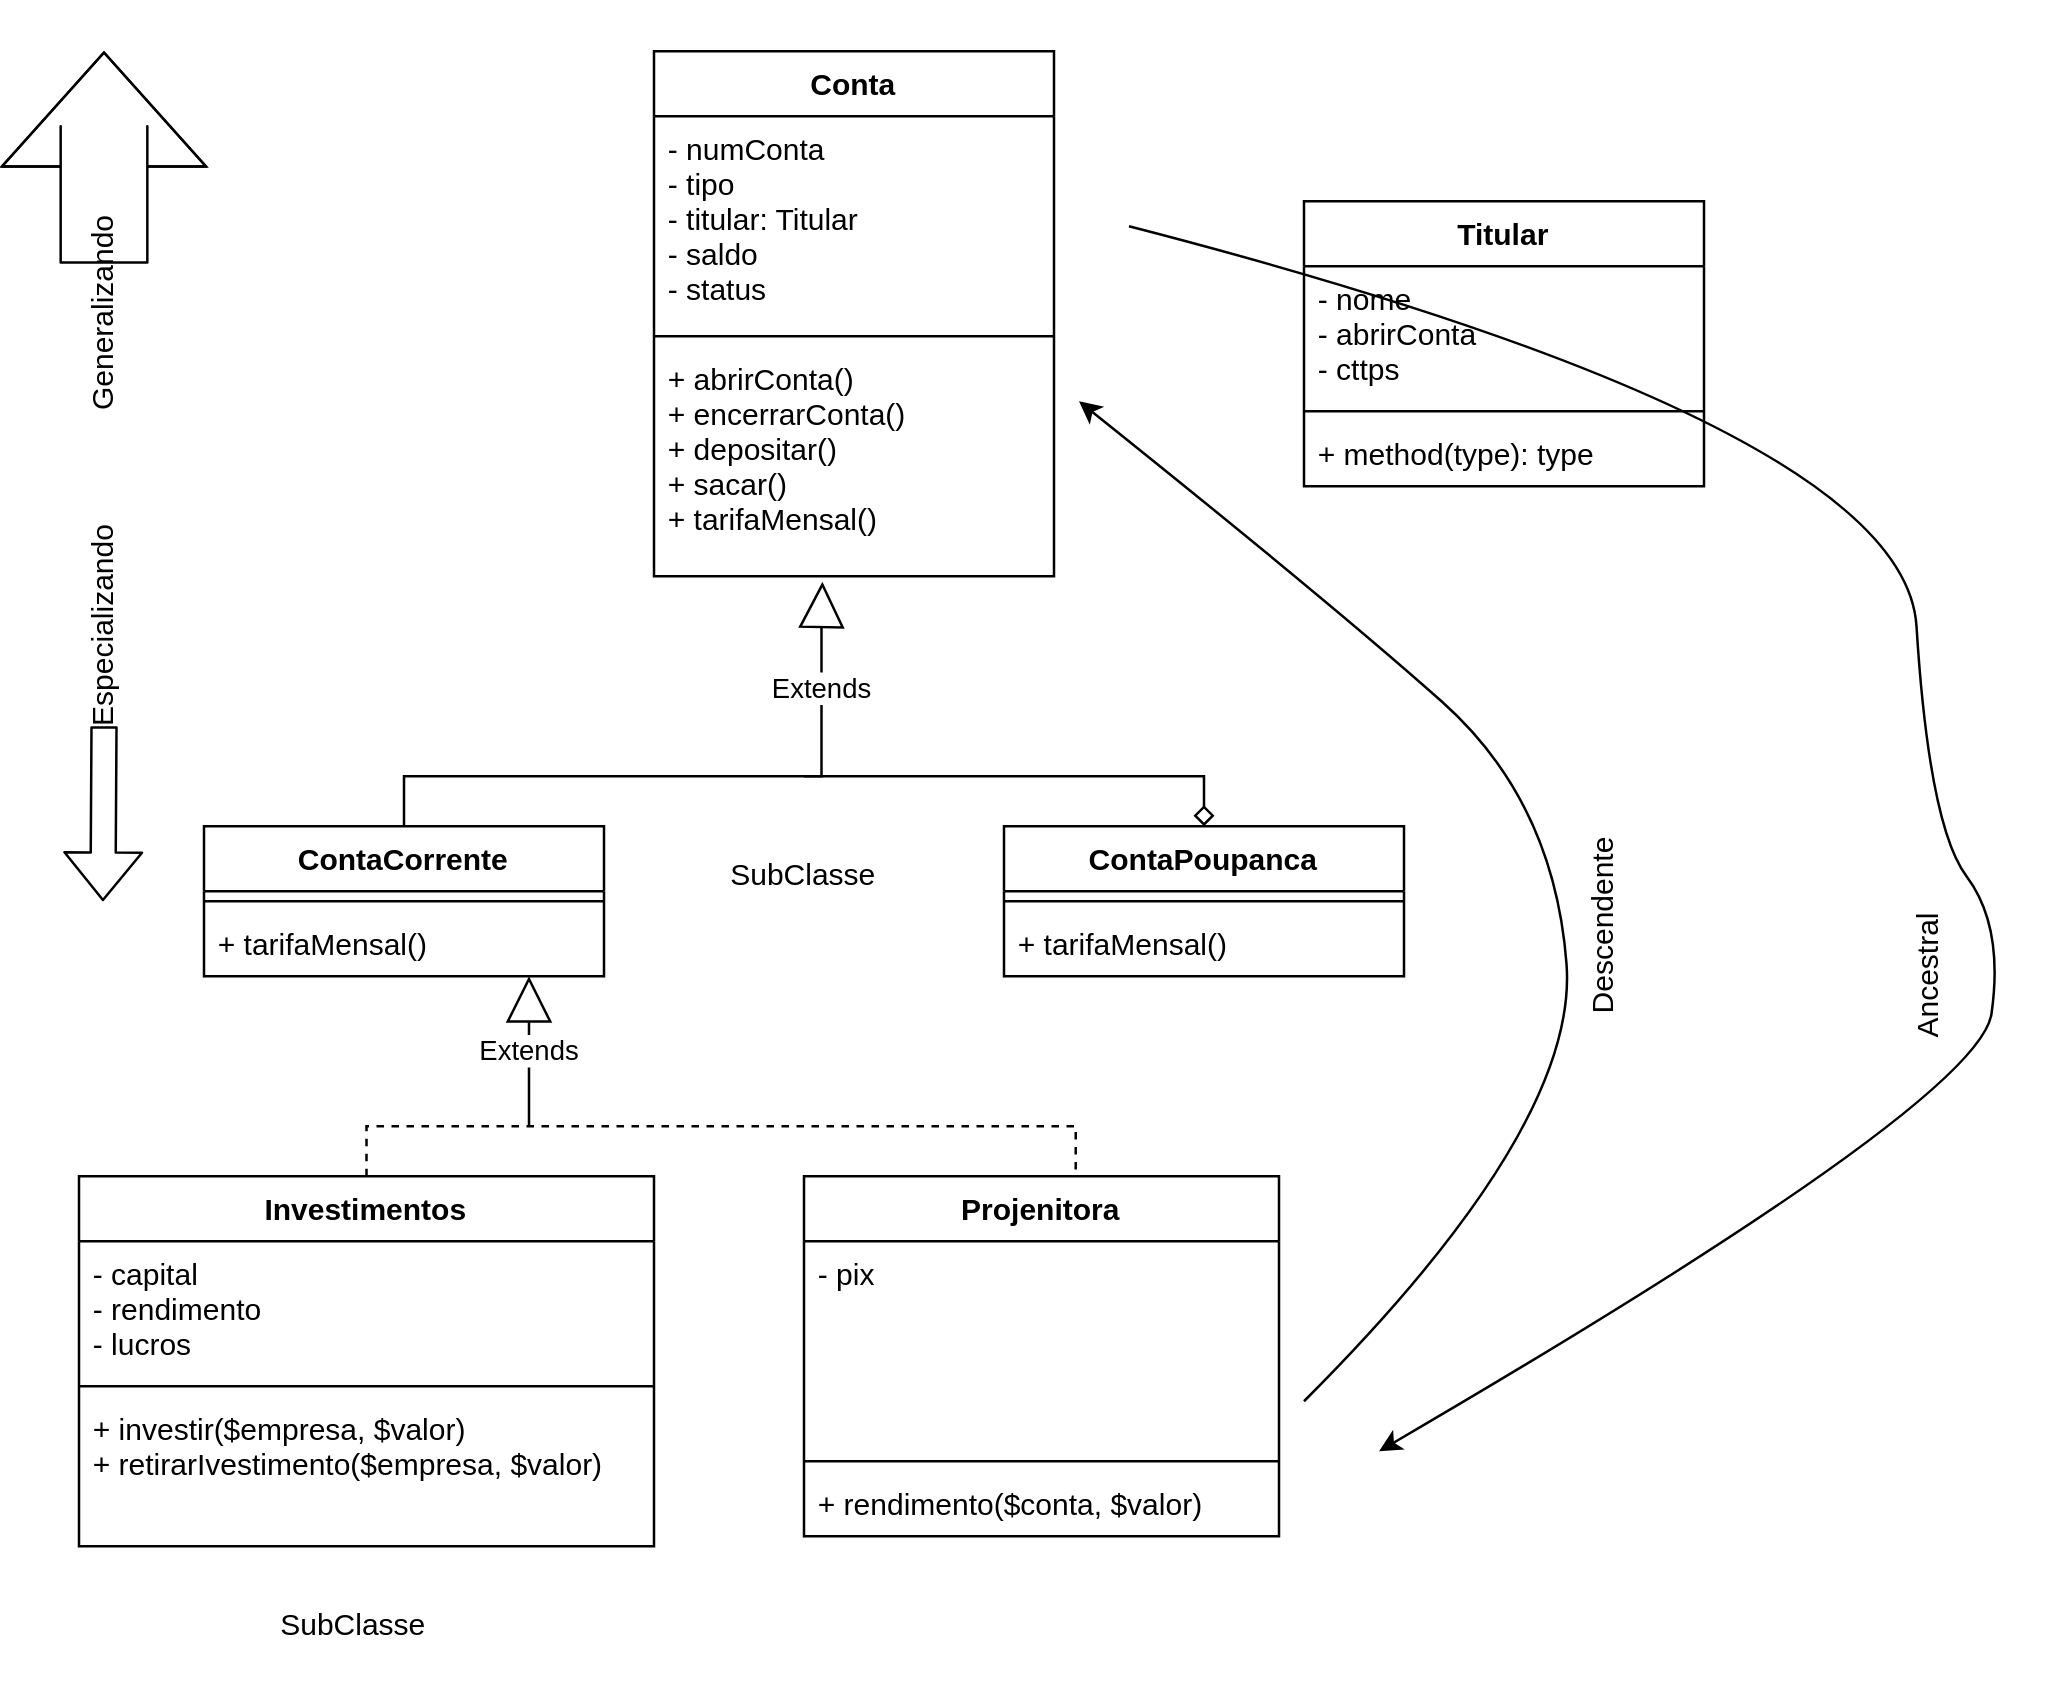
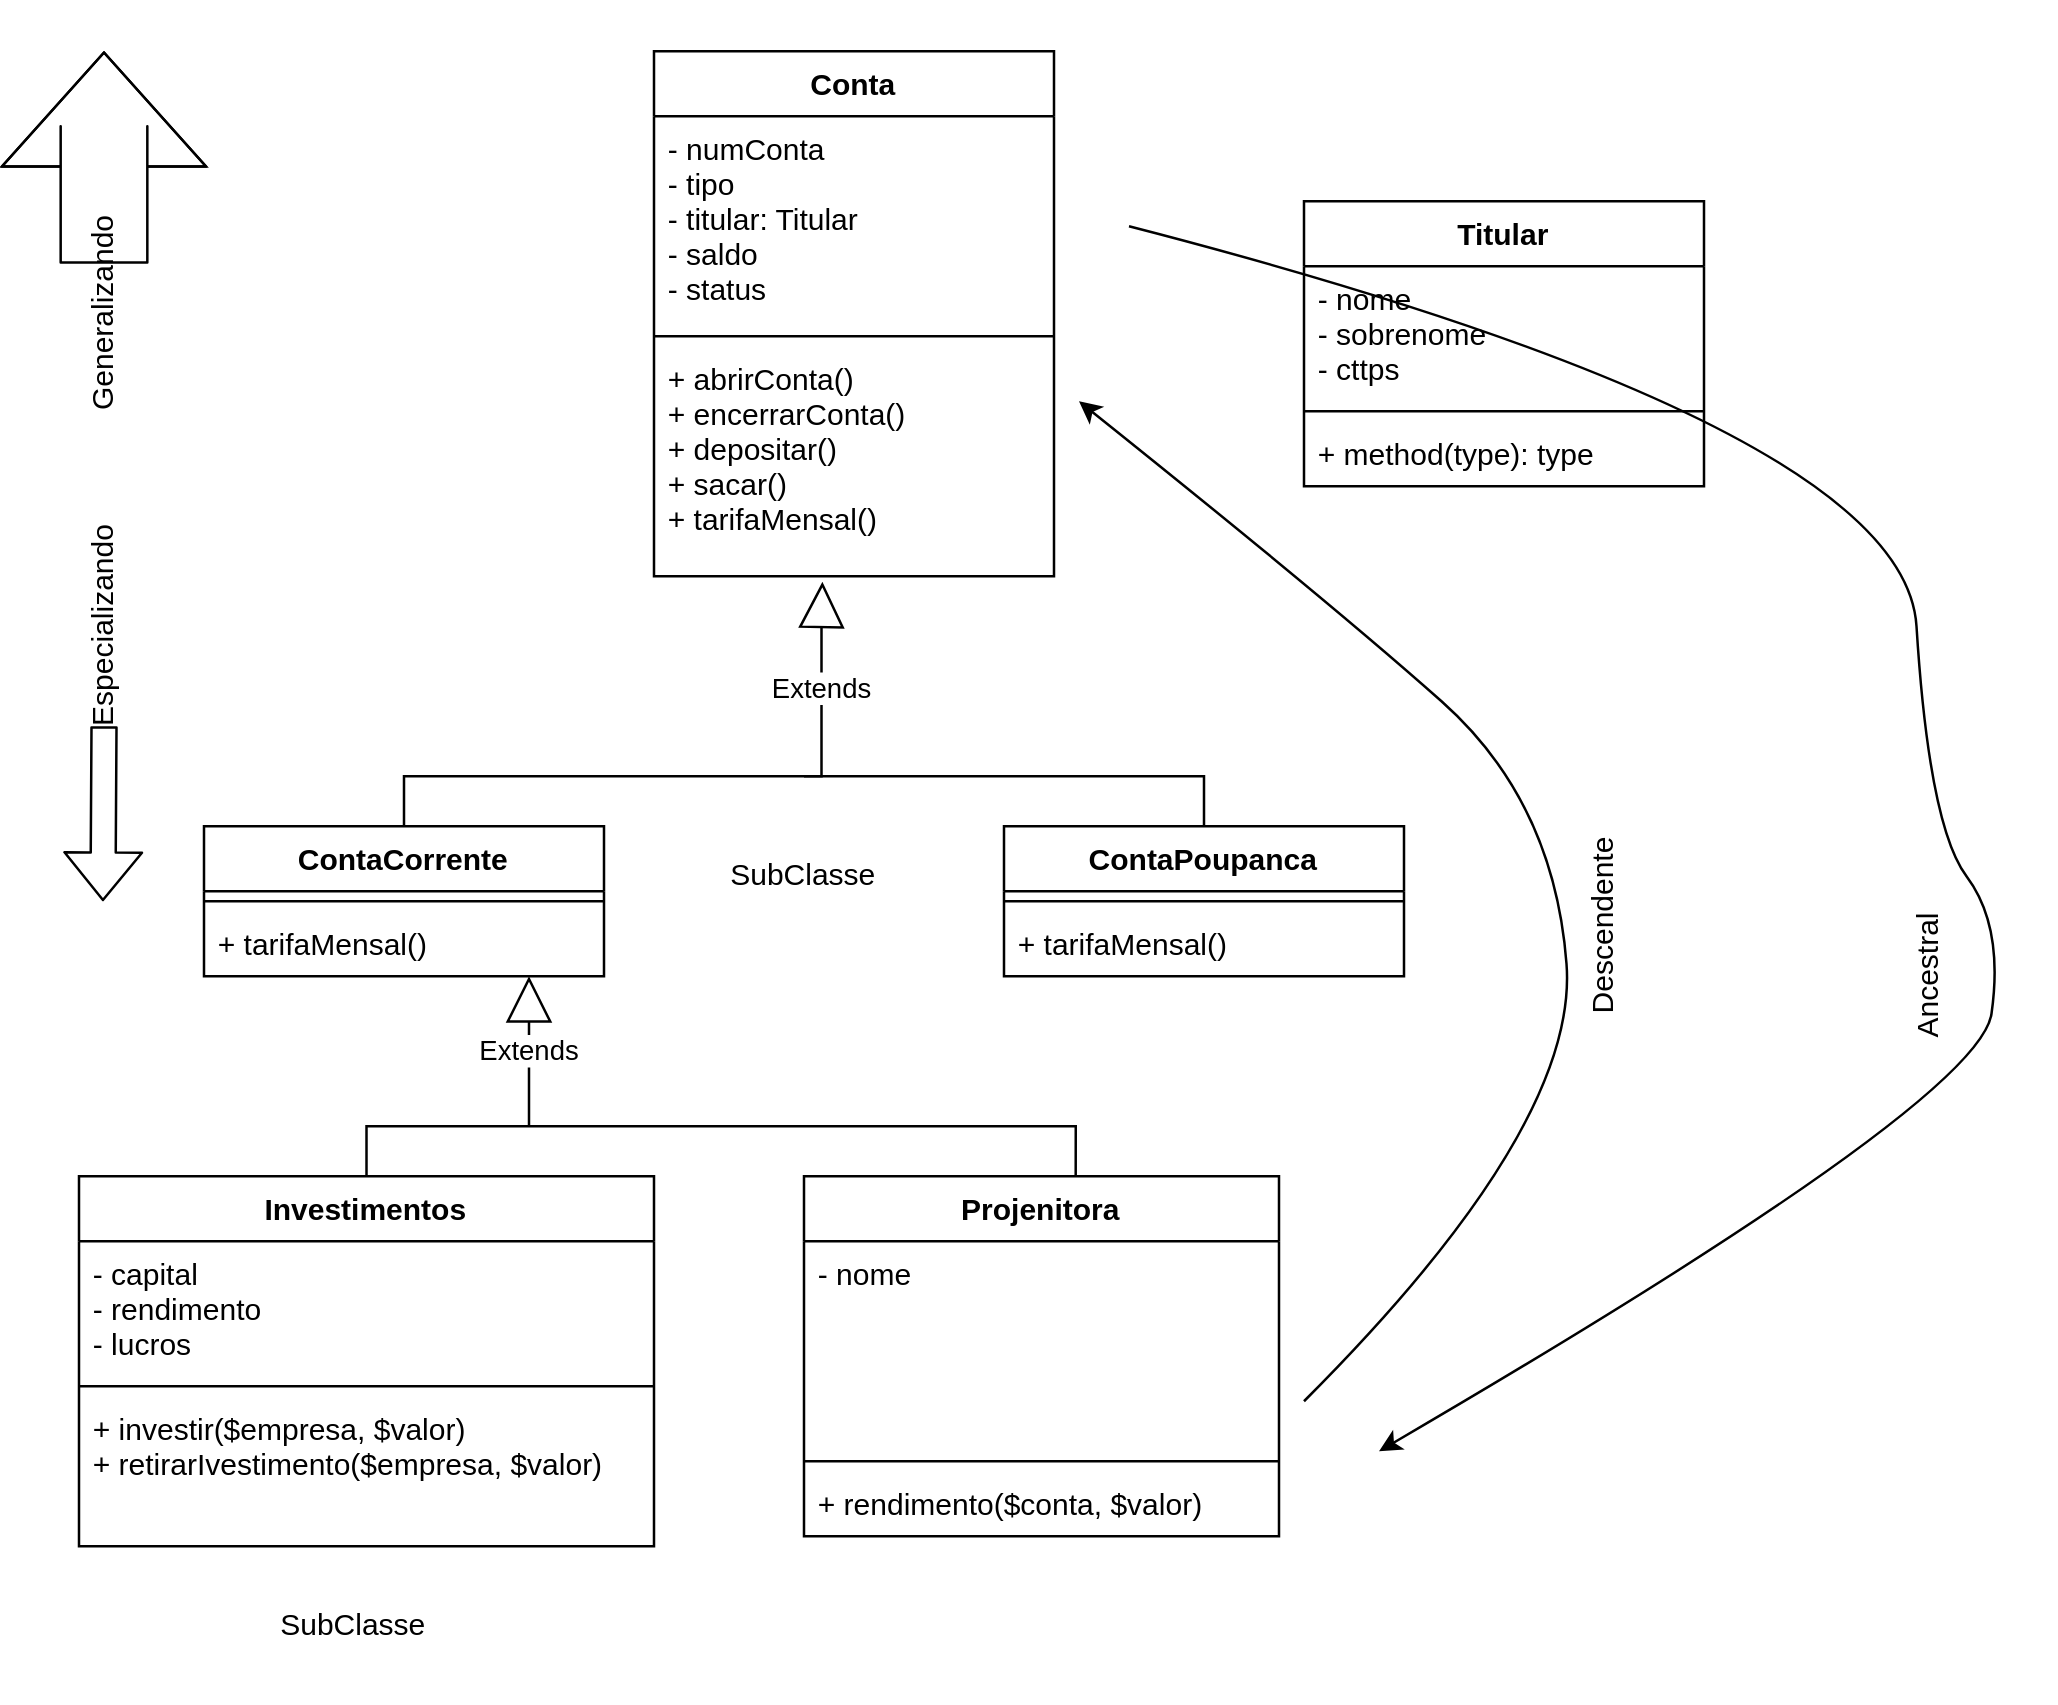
node "- nome - abrirConta - cttps": label "- nome - abrirConta - cttps" -> "- nome - sobrenome - cttps"
edge "ContaCorrente" -> "ContaPoupanca": arrowhead diamond -> none
edge "Projenitora" -- "Investimentos": style dashed -> solid
node "- pix": label "- pix" -> "- nome"
